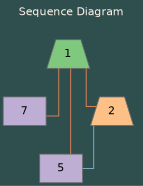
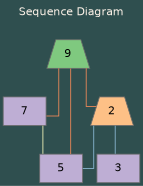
node "1": label "1" -> "9"
edge "7" -- "5": added
node "3": added
